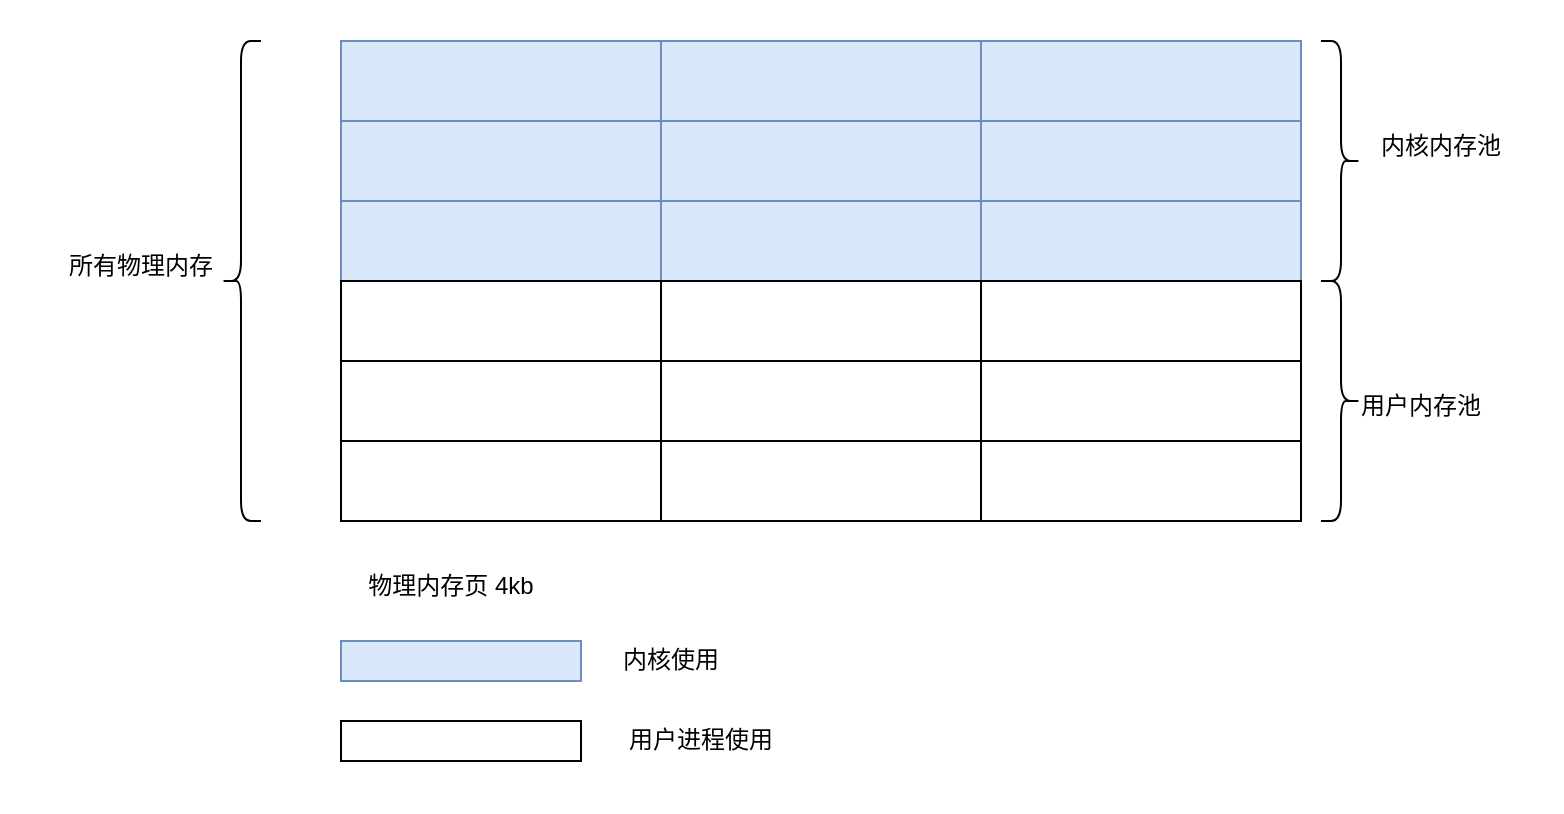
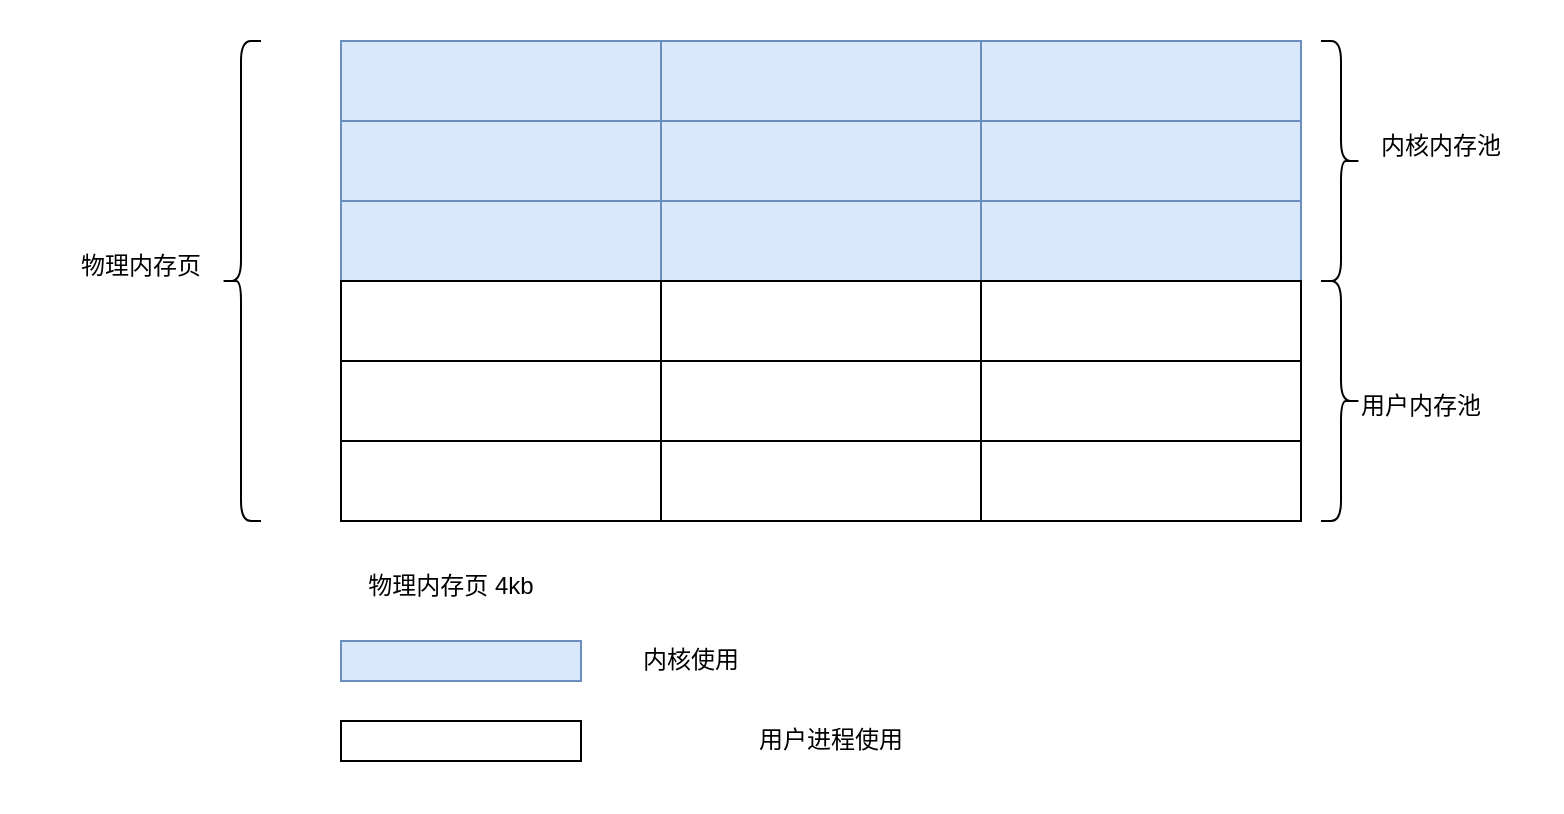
node "所有物理内存": label "所有物理内存" -> "物理内存页"
node "内核使用": moved (671, 661) -> (691, 661)
node "用户进程使用": moved (701, 741) -> (831, 741)
